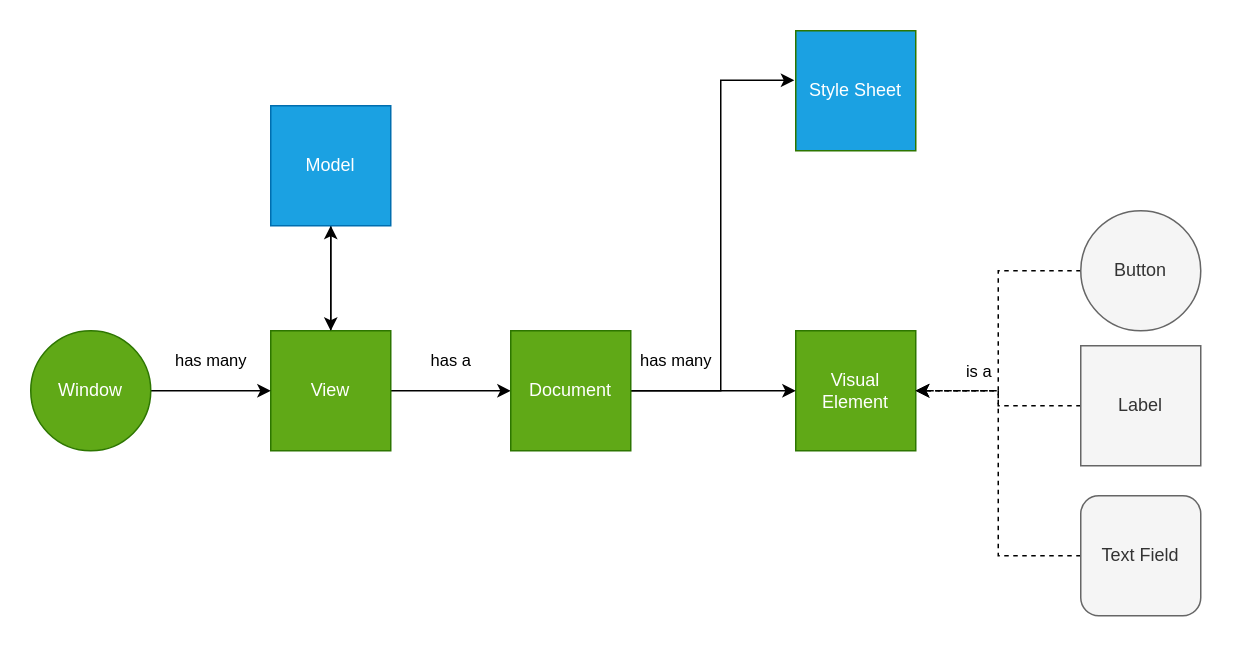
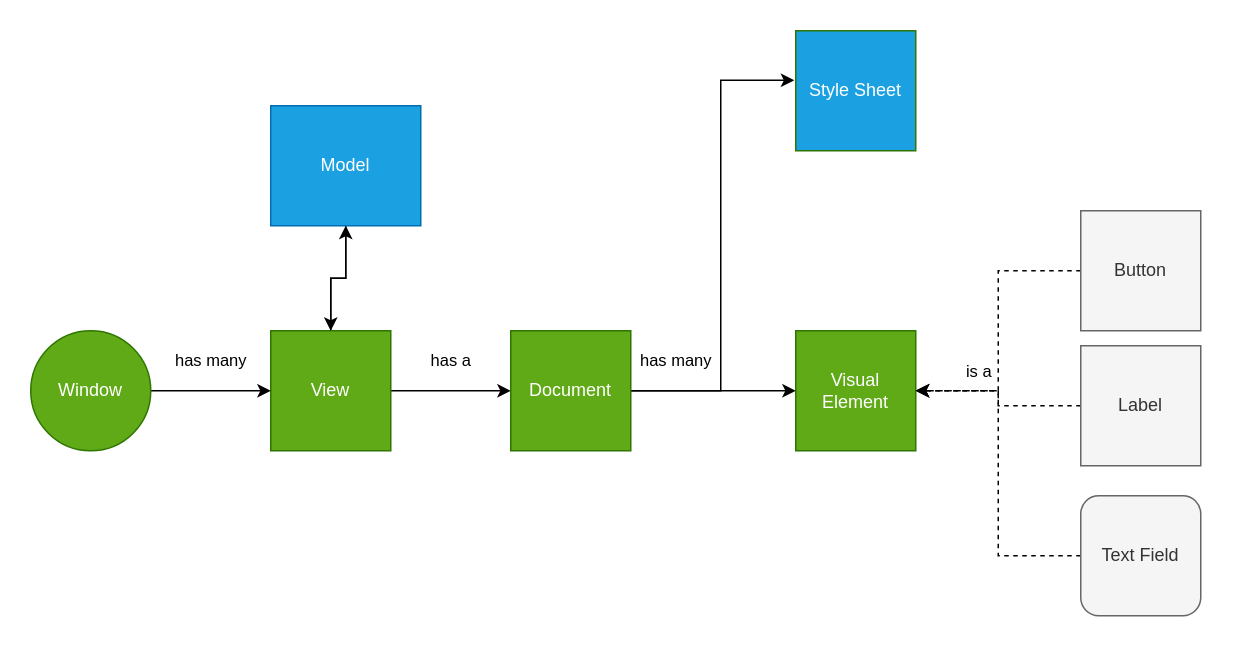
node "Model": size 120x120 -> 150x120
node "Button": shape ellipse -> rectangle
